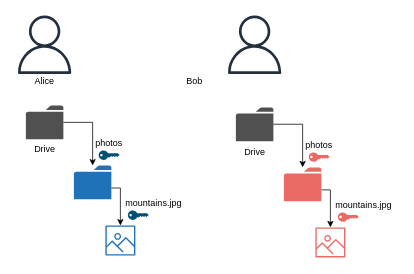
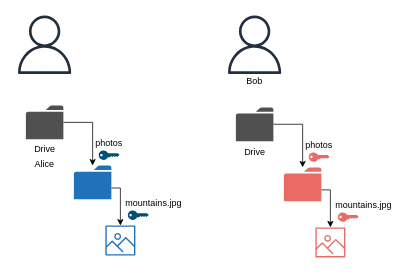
node "Alice": moved (45, 81) -> (45, 164)
node "Bob": moved (195, 81) -> (255, 81)
